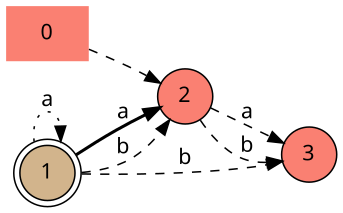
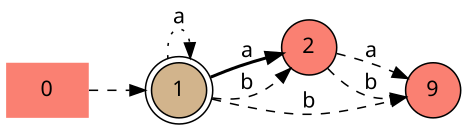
edge "0" -> "2": now "0" -> "1"
node "3": label "3" -> "9"
